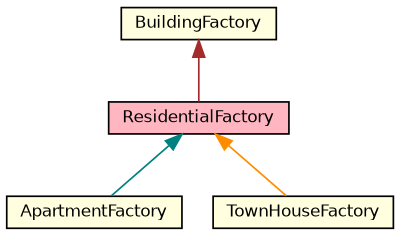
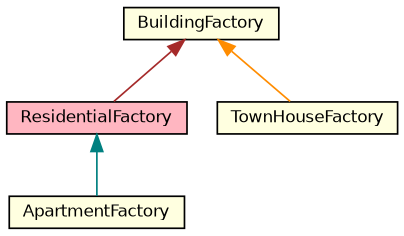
edge "TownHouseFactory" -> "ResidentialFactory": now "TownHouseFactory" -> "BuildingFactory"
